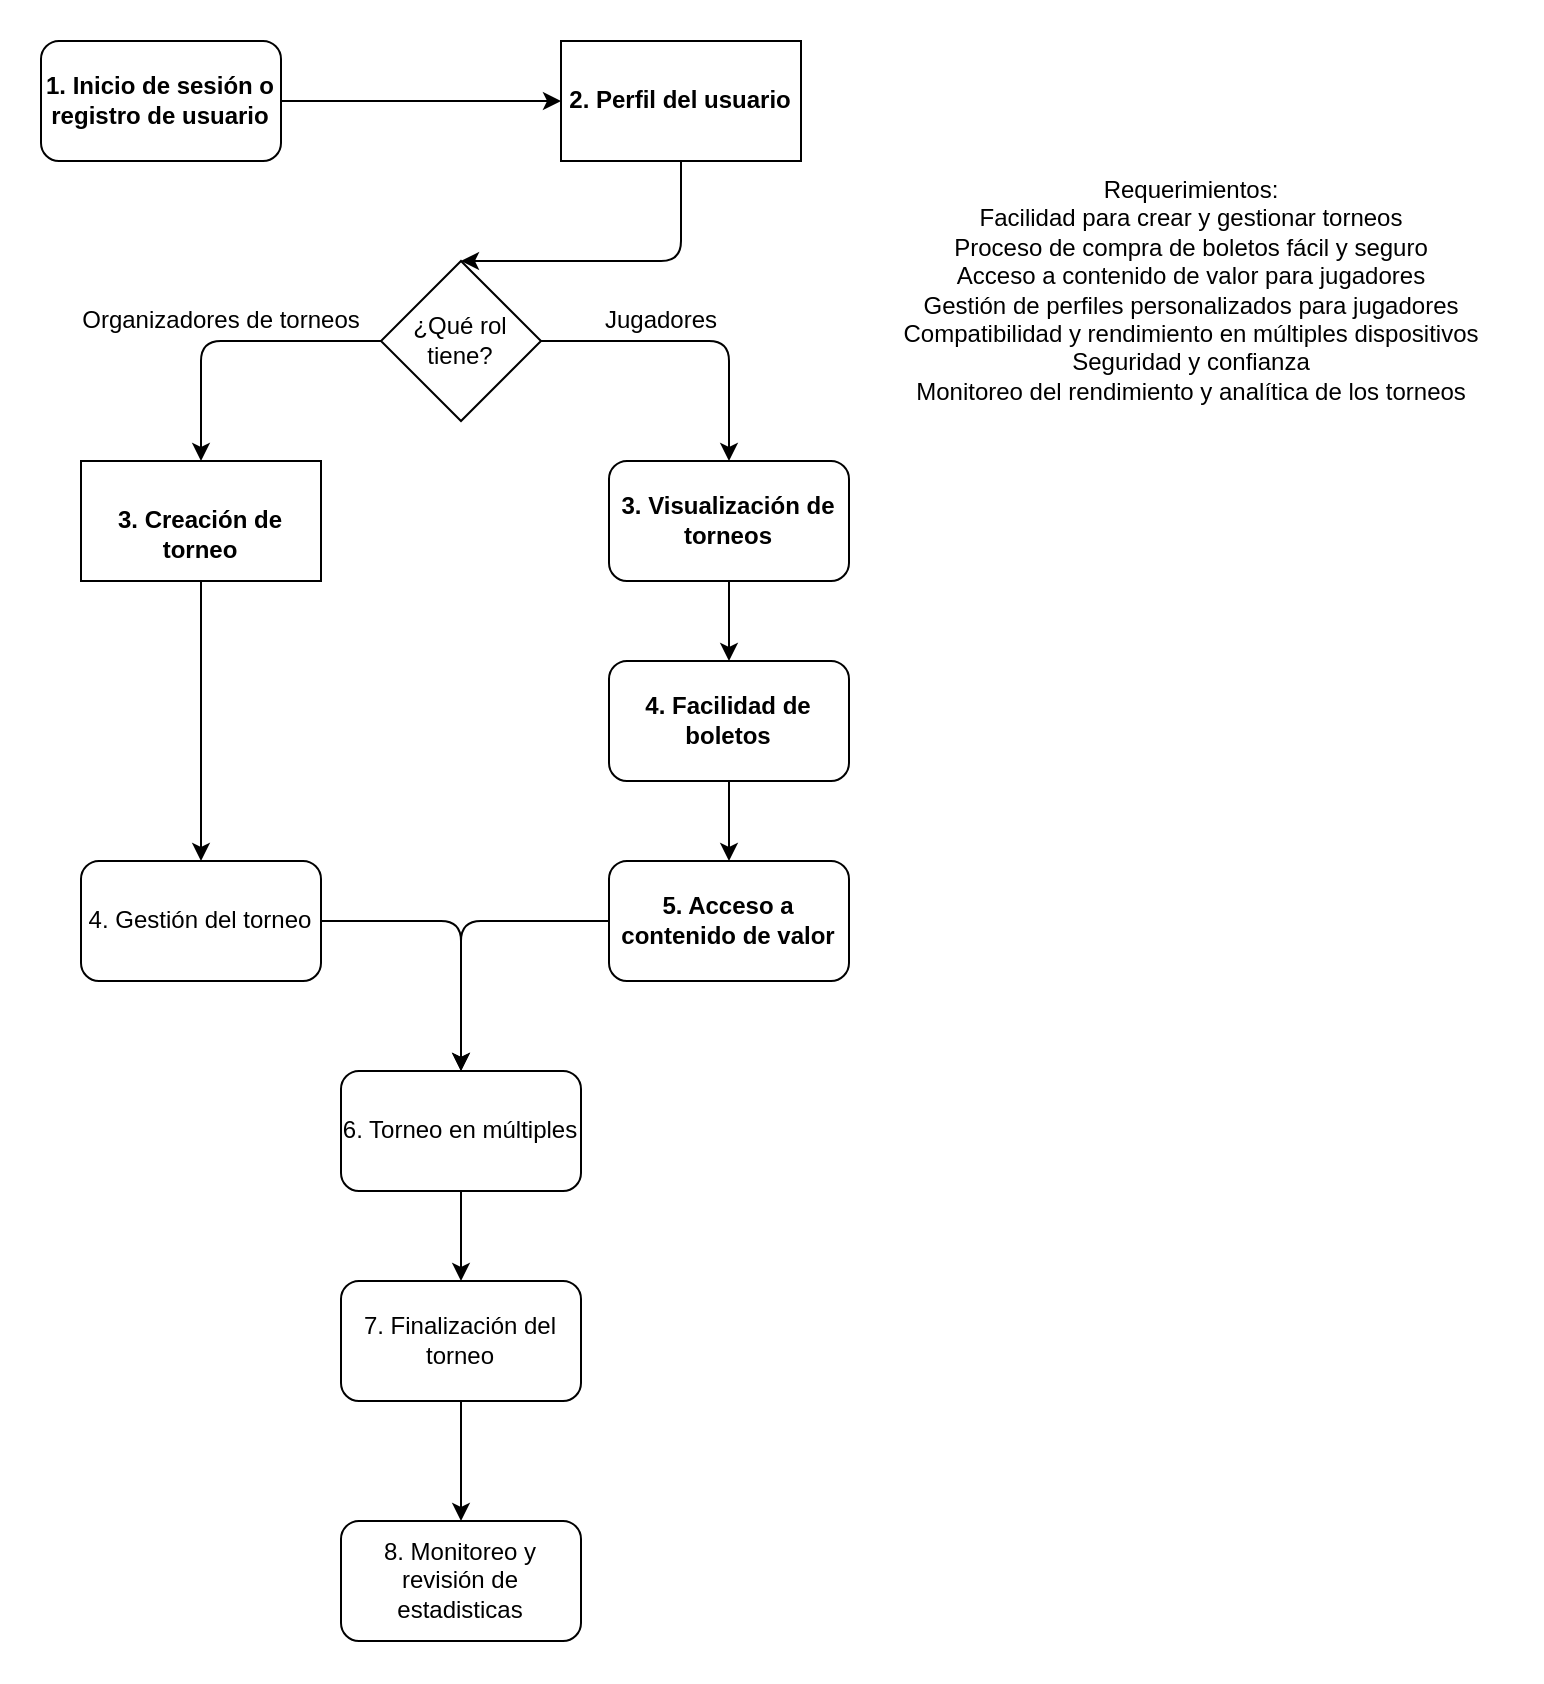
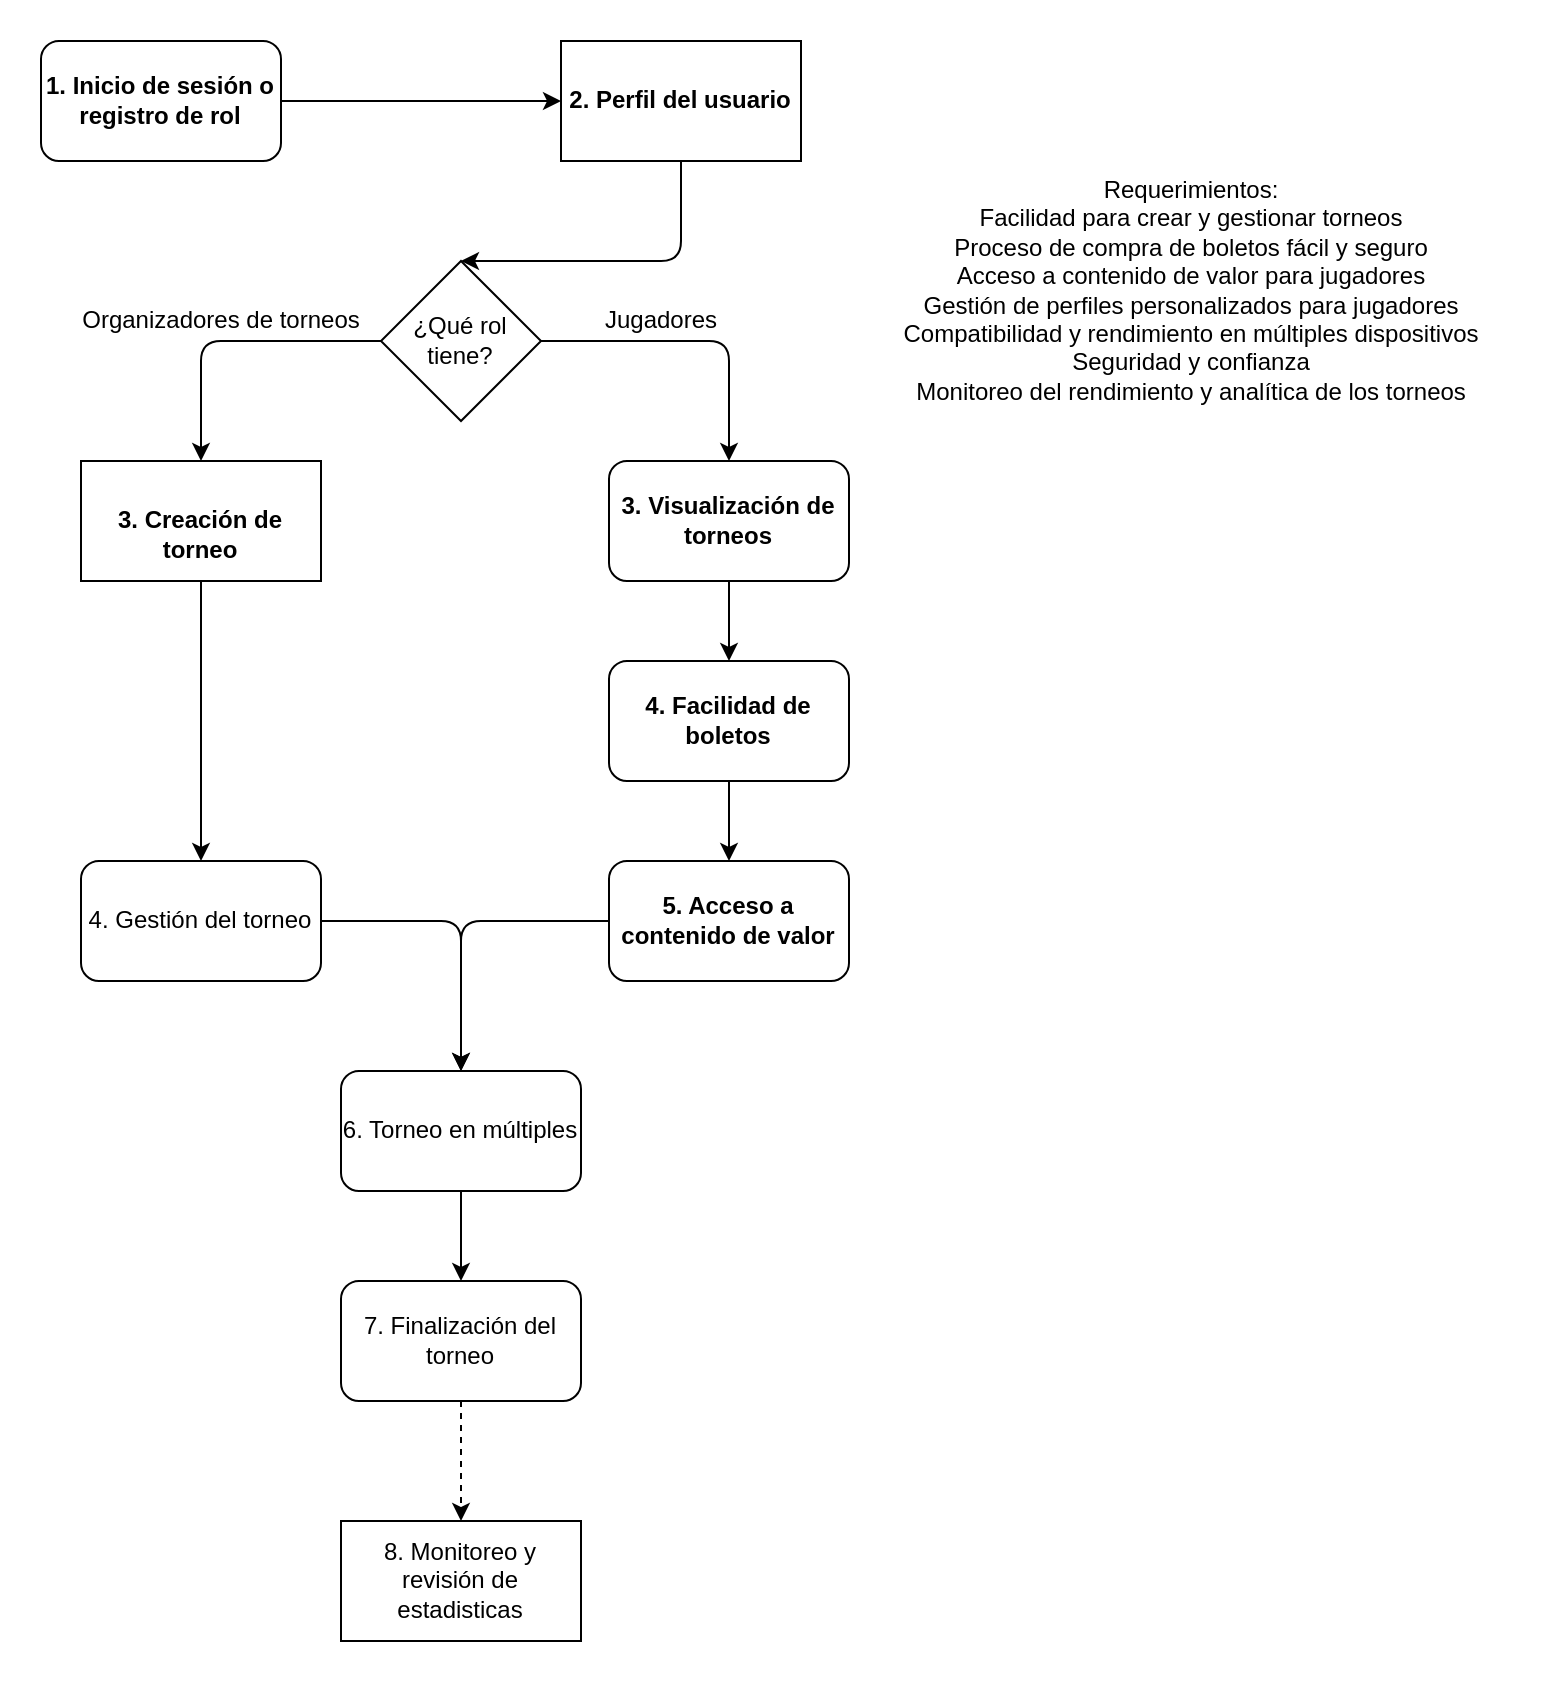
node "1. Inicio de sesión o registro de usuario": label "1. Inicio de sesión o registro de usuario" -> "1. Inicio de sesión o registro de rol"
edge "7. Finalización del torneo" -> "8. Monitoreo y revisión de estadisticas": style solid -> dashed
node "8. Monitoreo y revisión de estadisticas": shape rounded rectangle -> rectangle
